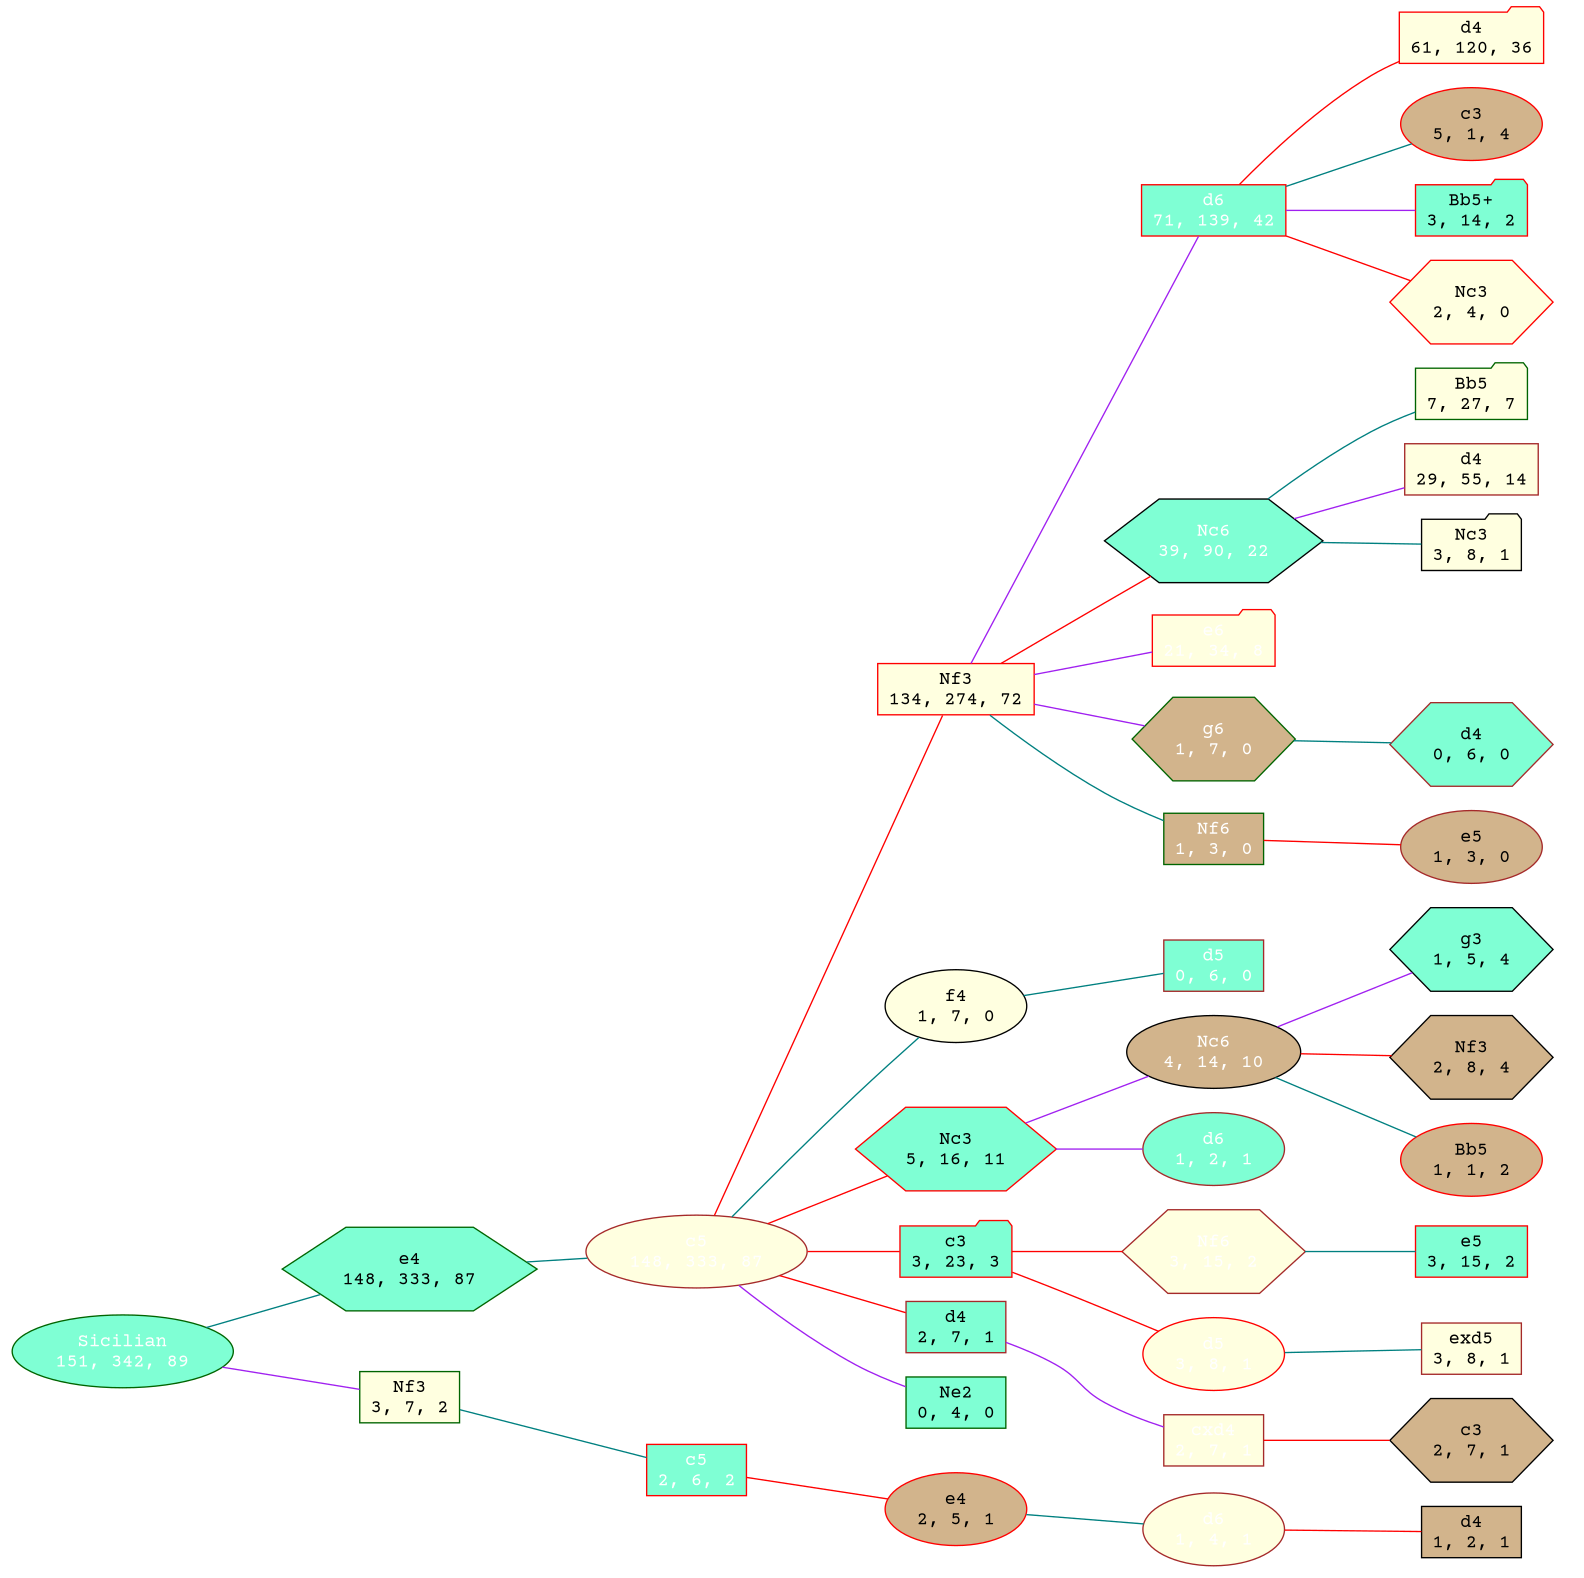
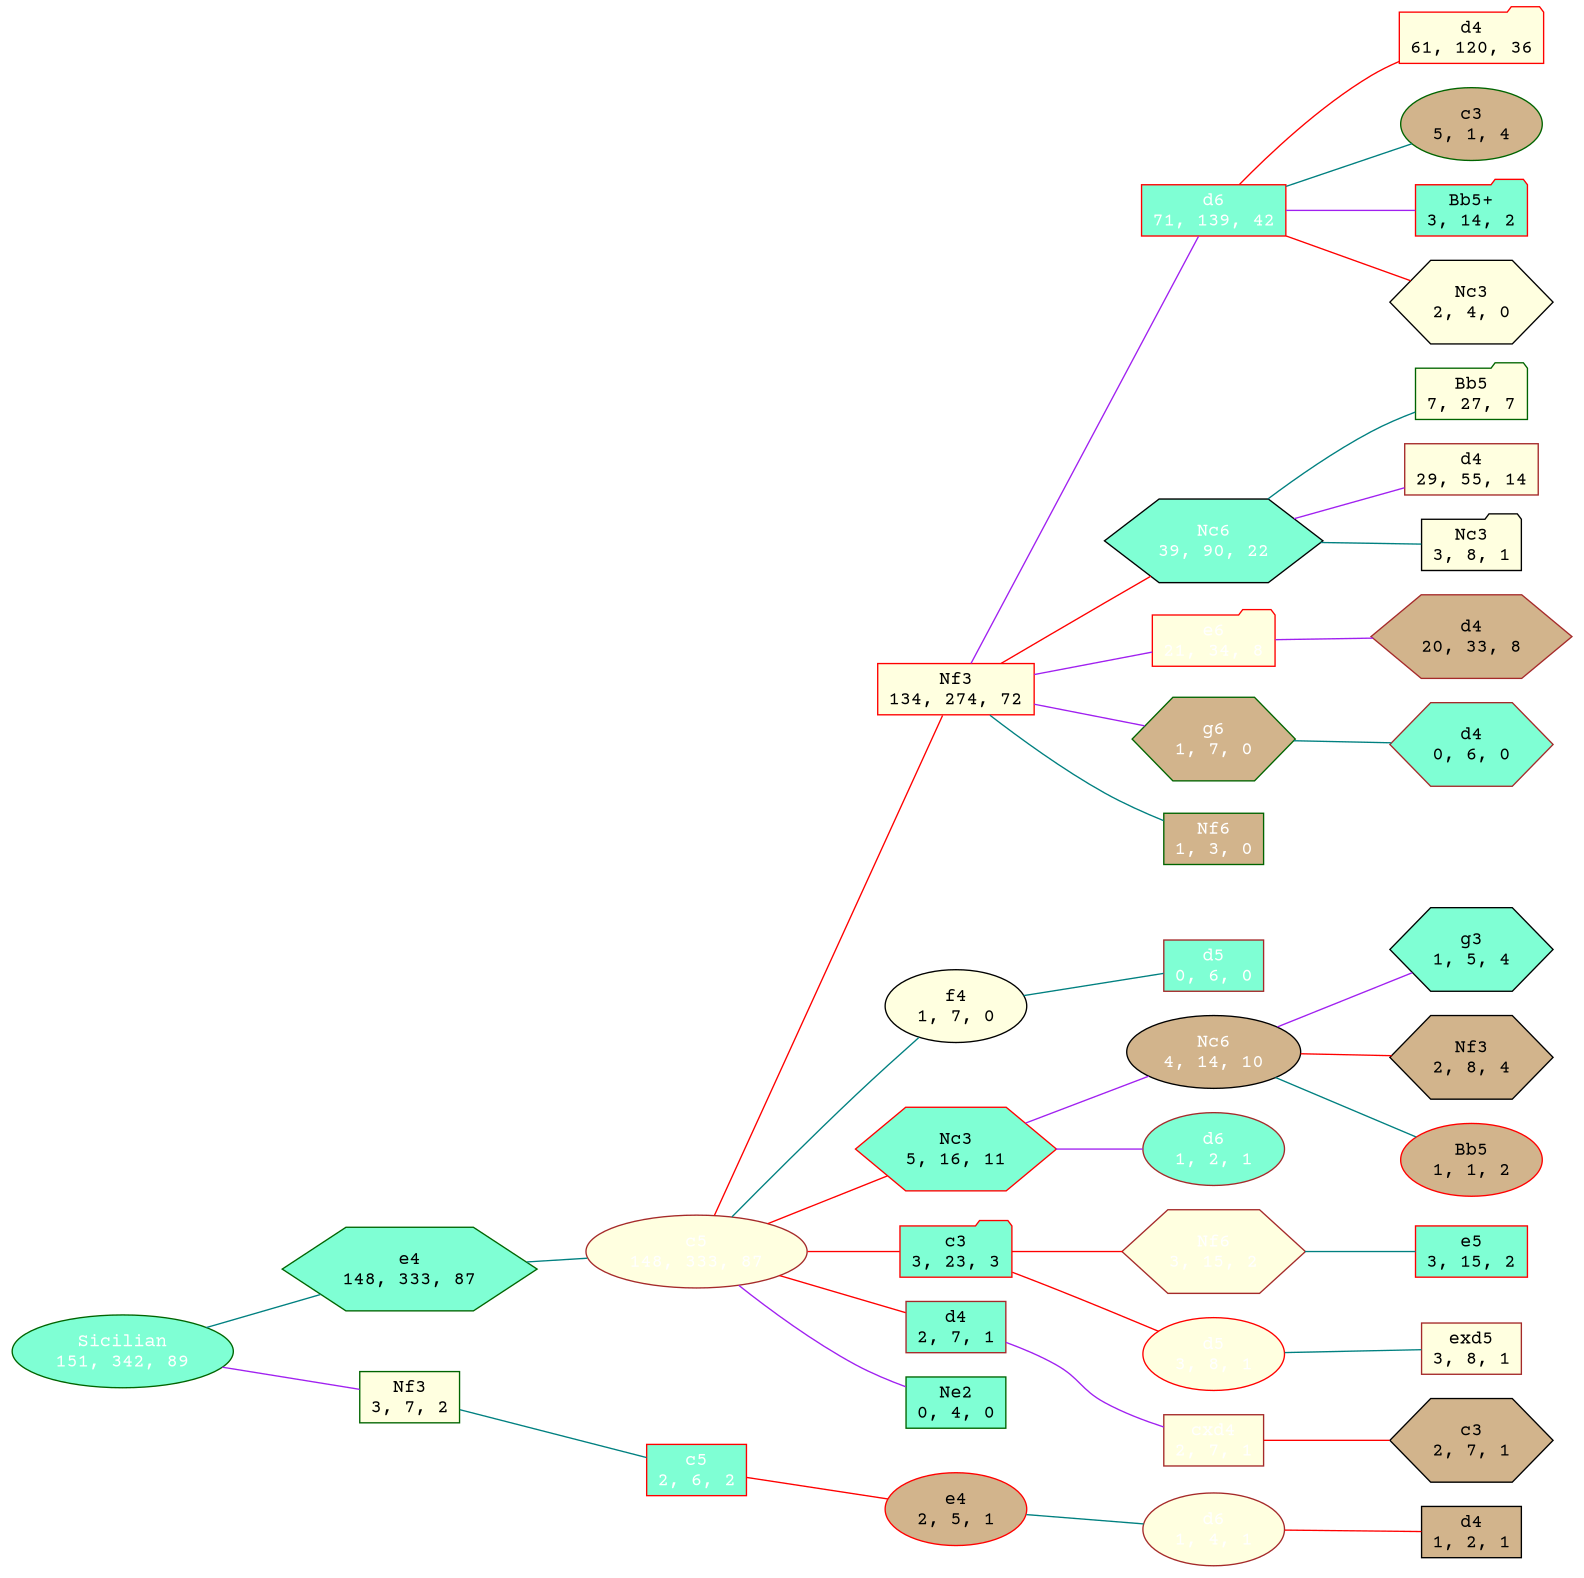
node "c3 5, 1, 4": color red -> darkgreen
node "Nc3 2, 4, 0": color red -> black
node "d4 20, 33, 8": added
node "e5 1, 3, 0": removed
